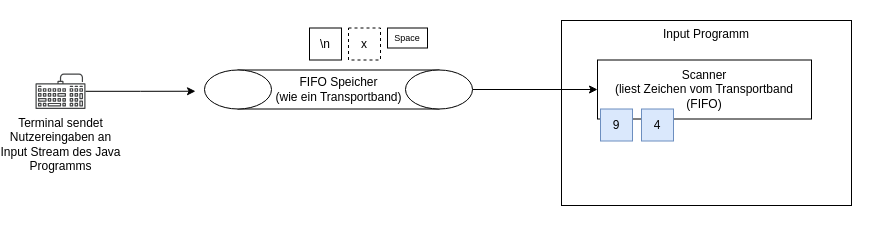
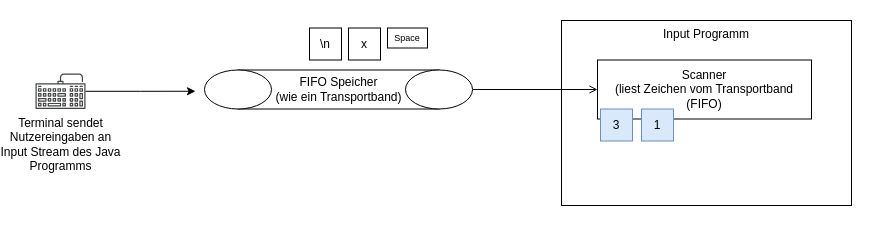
node "x": style dashed -> solid
edge "FIFO Speicher (wie ein Transportband)" -> "Scanner (liest Zeichen vom Transportband (FIFO)": arrowhead classic -> open
node "9": label "9" -> "3"
node "4": label "4" -> "1"
